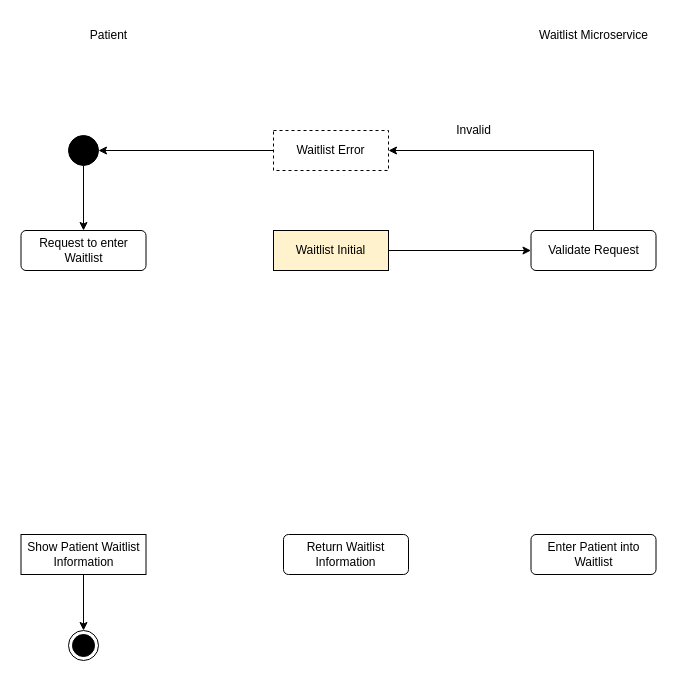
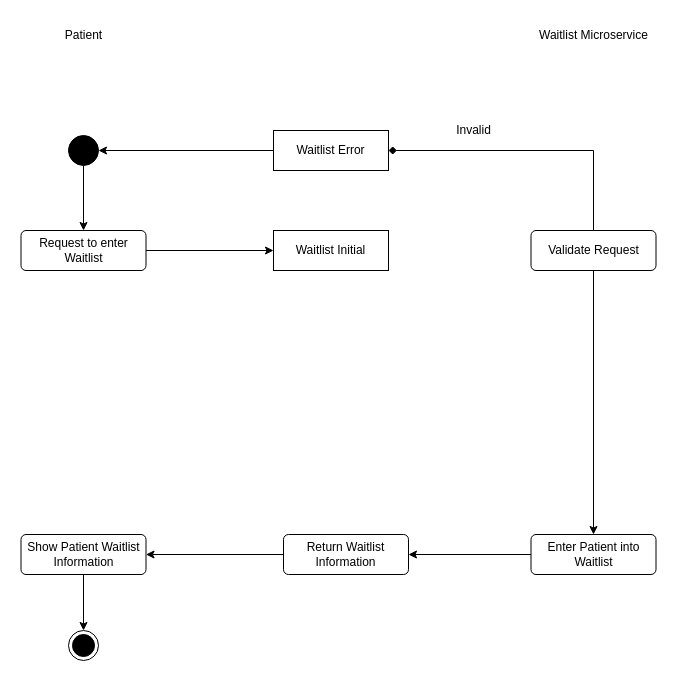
node "Patient": moved (109, 36) -> (84, 36)
node "Waitlist Error": style dashed -> solid
edge "Validate Request" -> "Waitlist Error": arrowhead classic -> diamond
edge "Request to enter Waitlist" -> "Waitlist Initial": added
node "Waitlist Initial": fillcolor #fff2cc -> #ffffff
edge "Waitlist Initial" -> "Validate Request": removed
edge "Validate Request" -> "Enter Patient into Waitlist": added
node "Show Patient Waitlist Information": shape rectangle -> rounded rectangle
edge "Return Waitlist Information" -> "Show Patient Waitlist Information": added
edge "Enter Patient into Waitlist" -> "Return Waitlist Information": added
